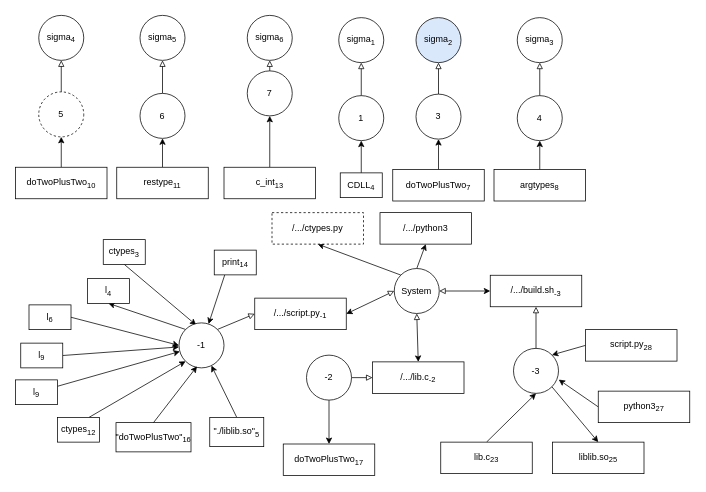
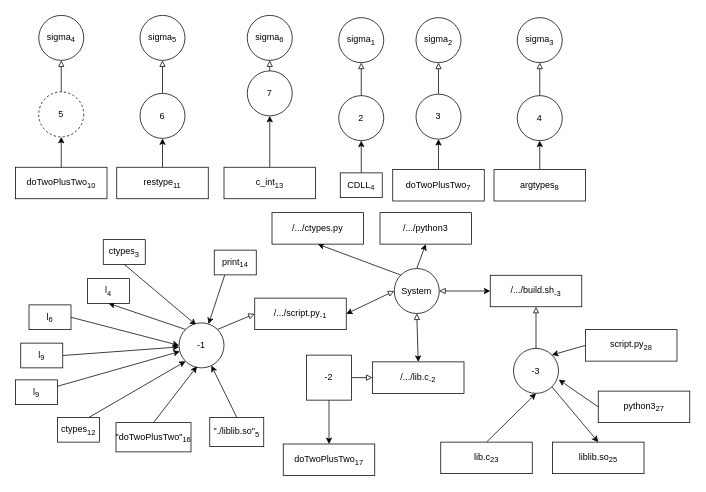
node "sigma2": fillcolor #dae8fc -> #ffffff
node "1": label "1" -> "2"
node "/.../ctypes.py": style dashed -> solid
node "-2": shape ellipse -> rectangle
